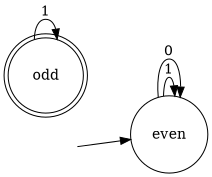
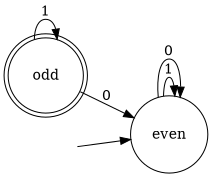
edge "odd" -> "even": added, label "0"
